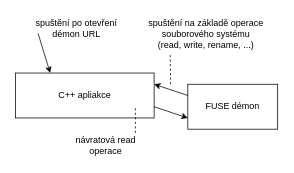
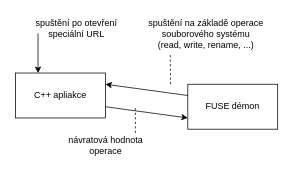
node "spuštění po otevření démon URL": label "spuštění po otevření démon URL" -> "spuštění po otevření speciální URL"
node "C++ apliakce": size 139x45 -> 90x45
node "návratová read operace": label "návratová read operace" -> "návratová hodnota operace"
